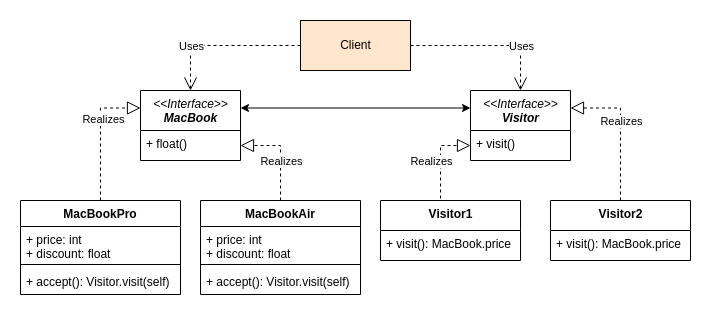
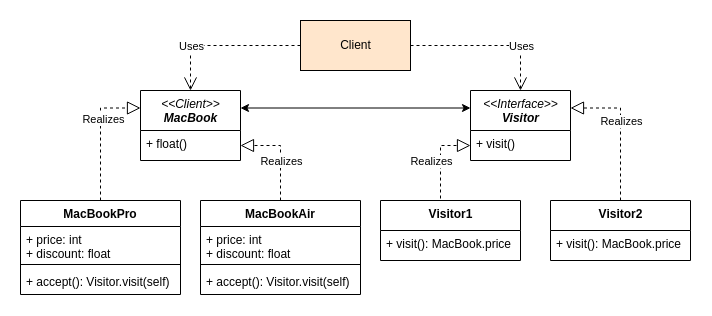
node "<<Interface>> MacBook": label "<<Interface>> MacBook" -> "<<Client>> MacBook"
